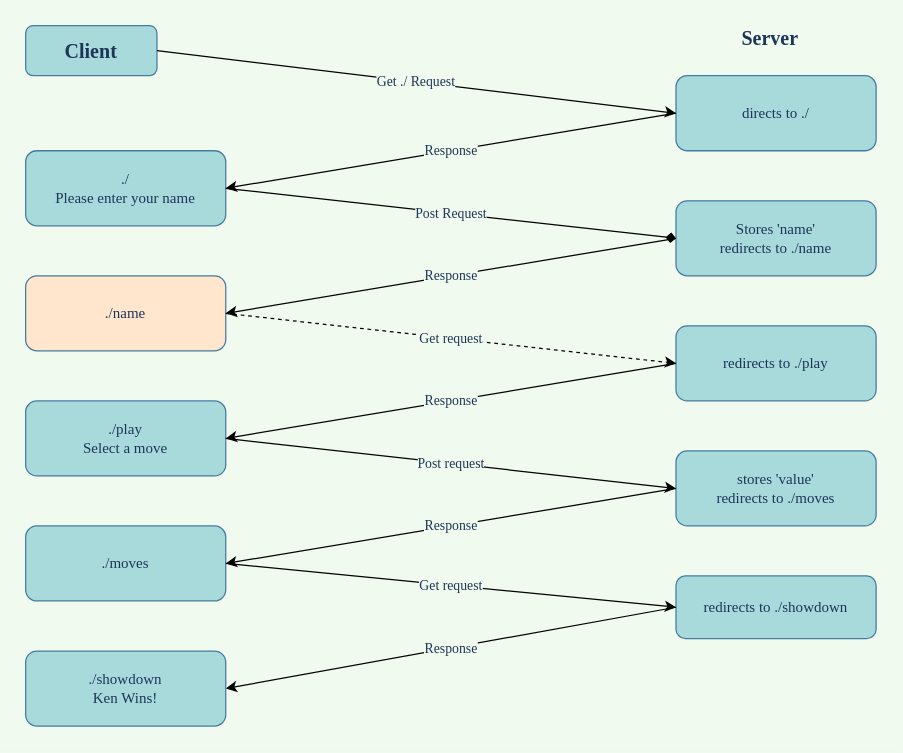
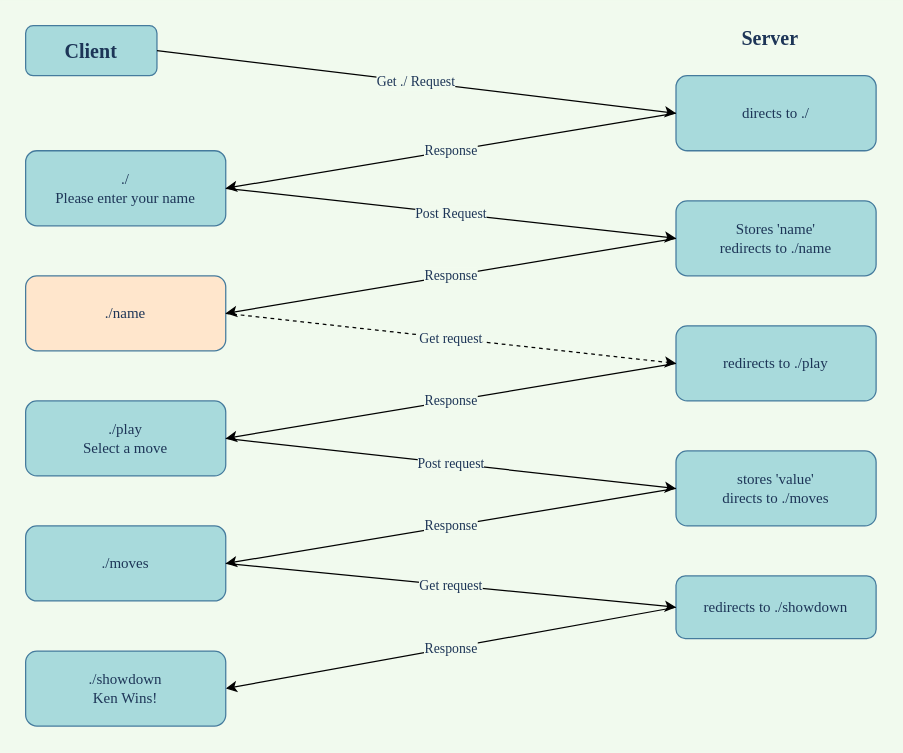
edge "./ Please enter your name" -> "Stores 'name' redirects to ./name": arrowhead diamond -> classic
node "stores 'value' redirects to ./moves": label "stores 'value' redirects to ./moves" -> "stores 'value' directs to ./moves"
